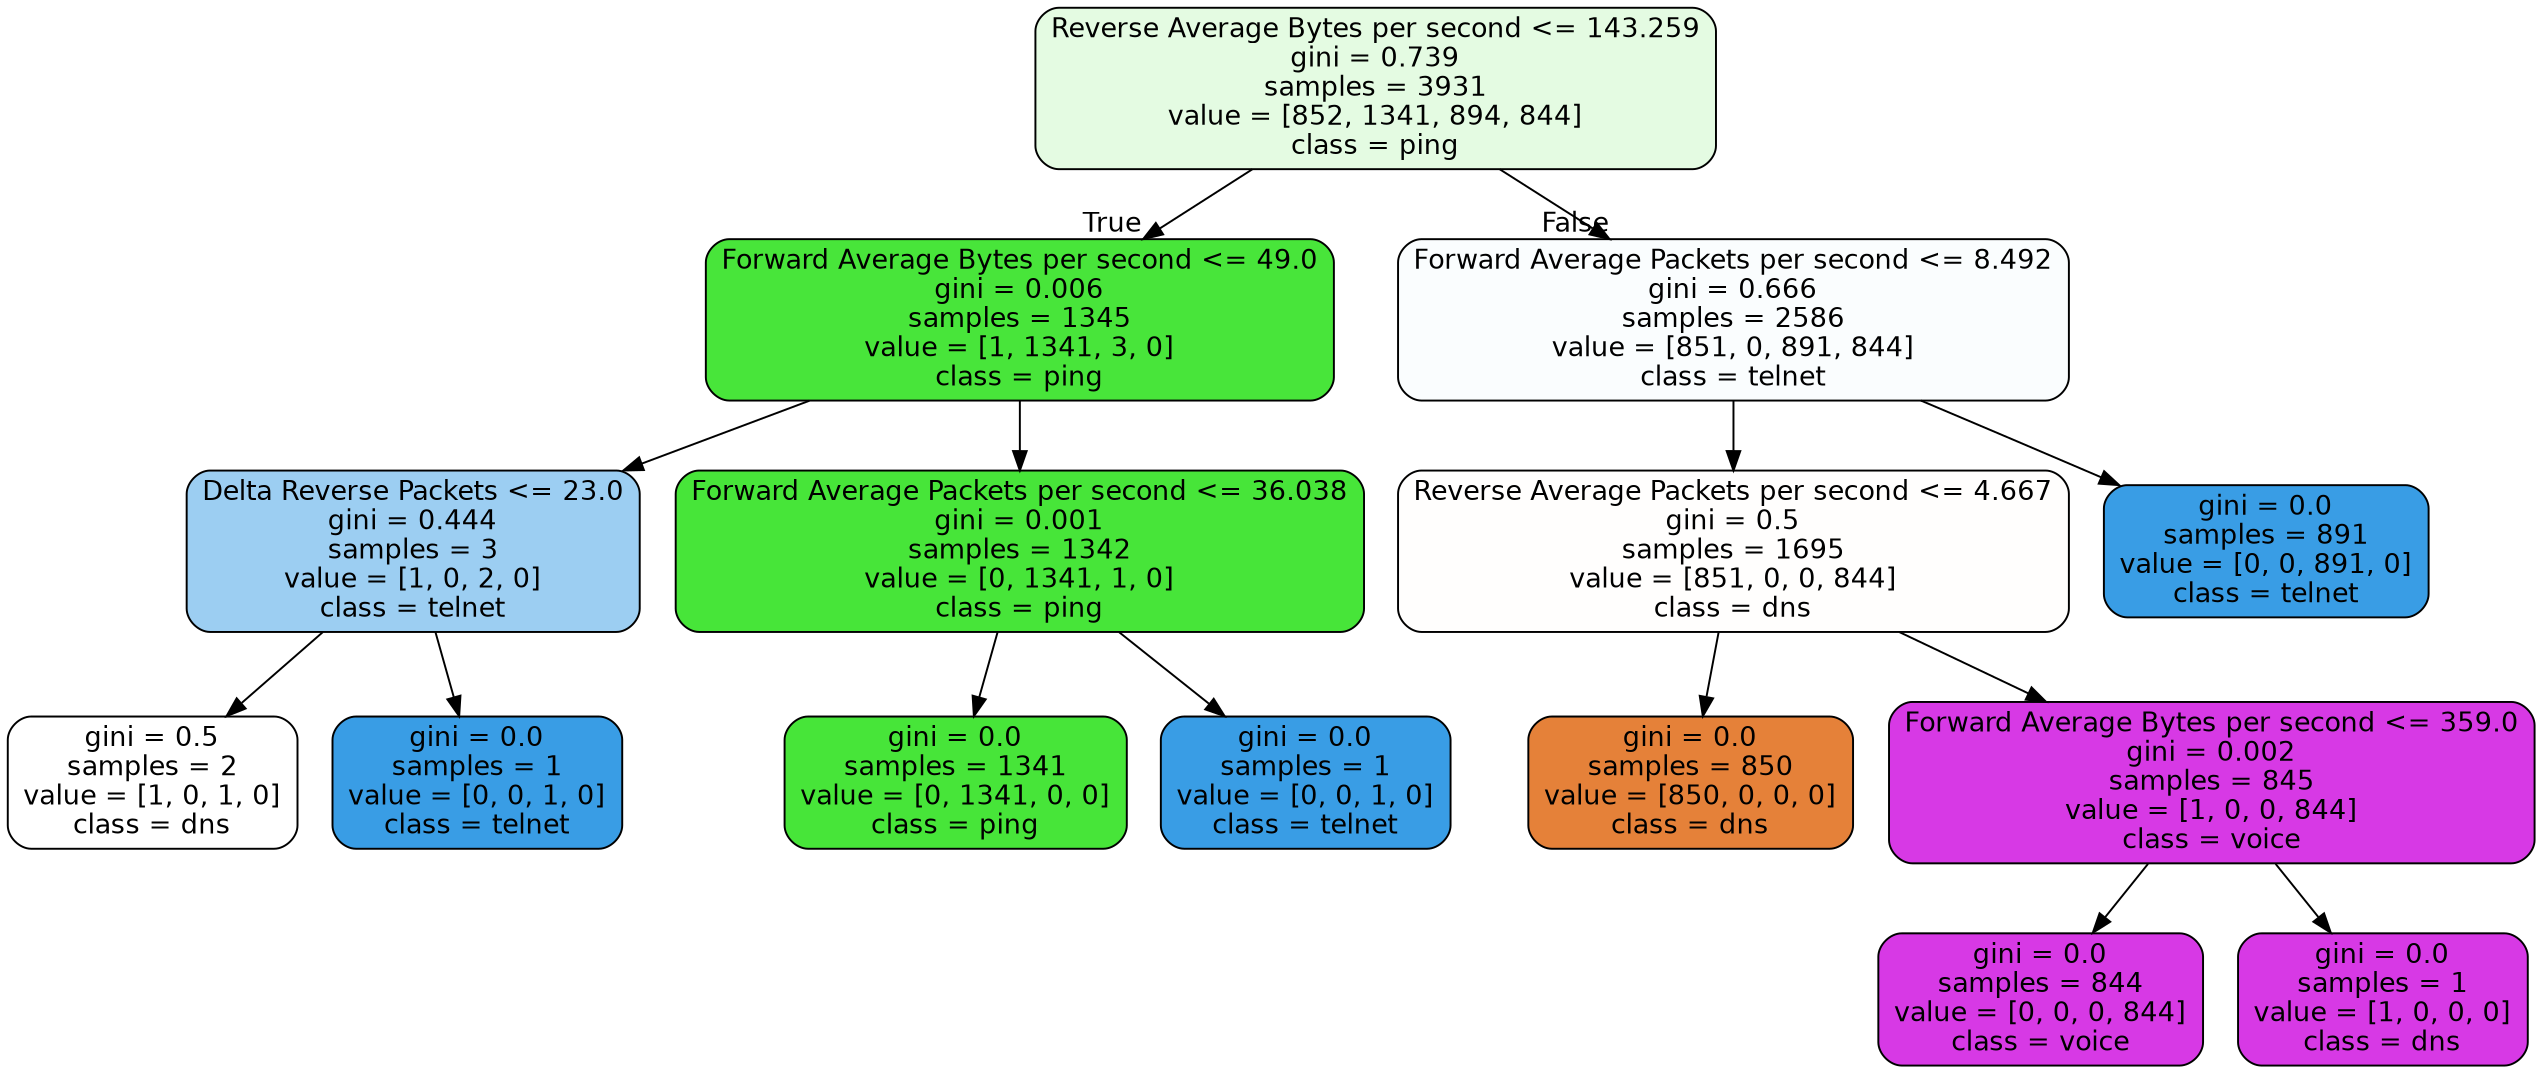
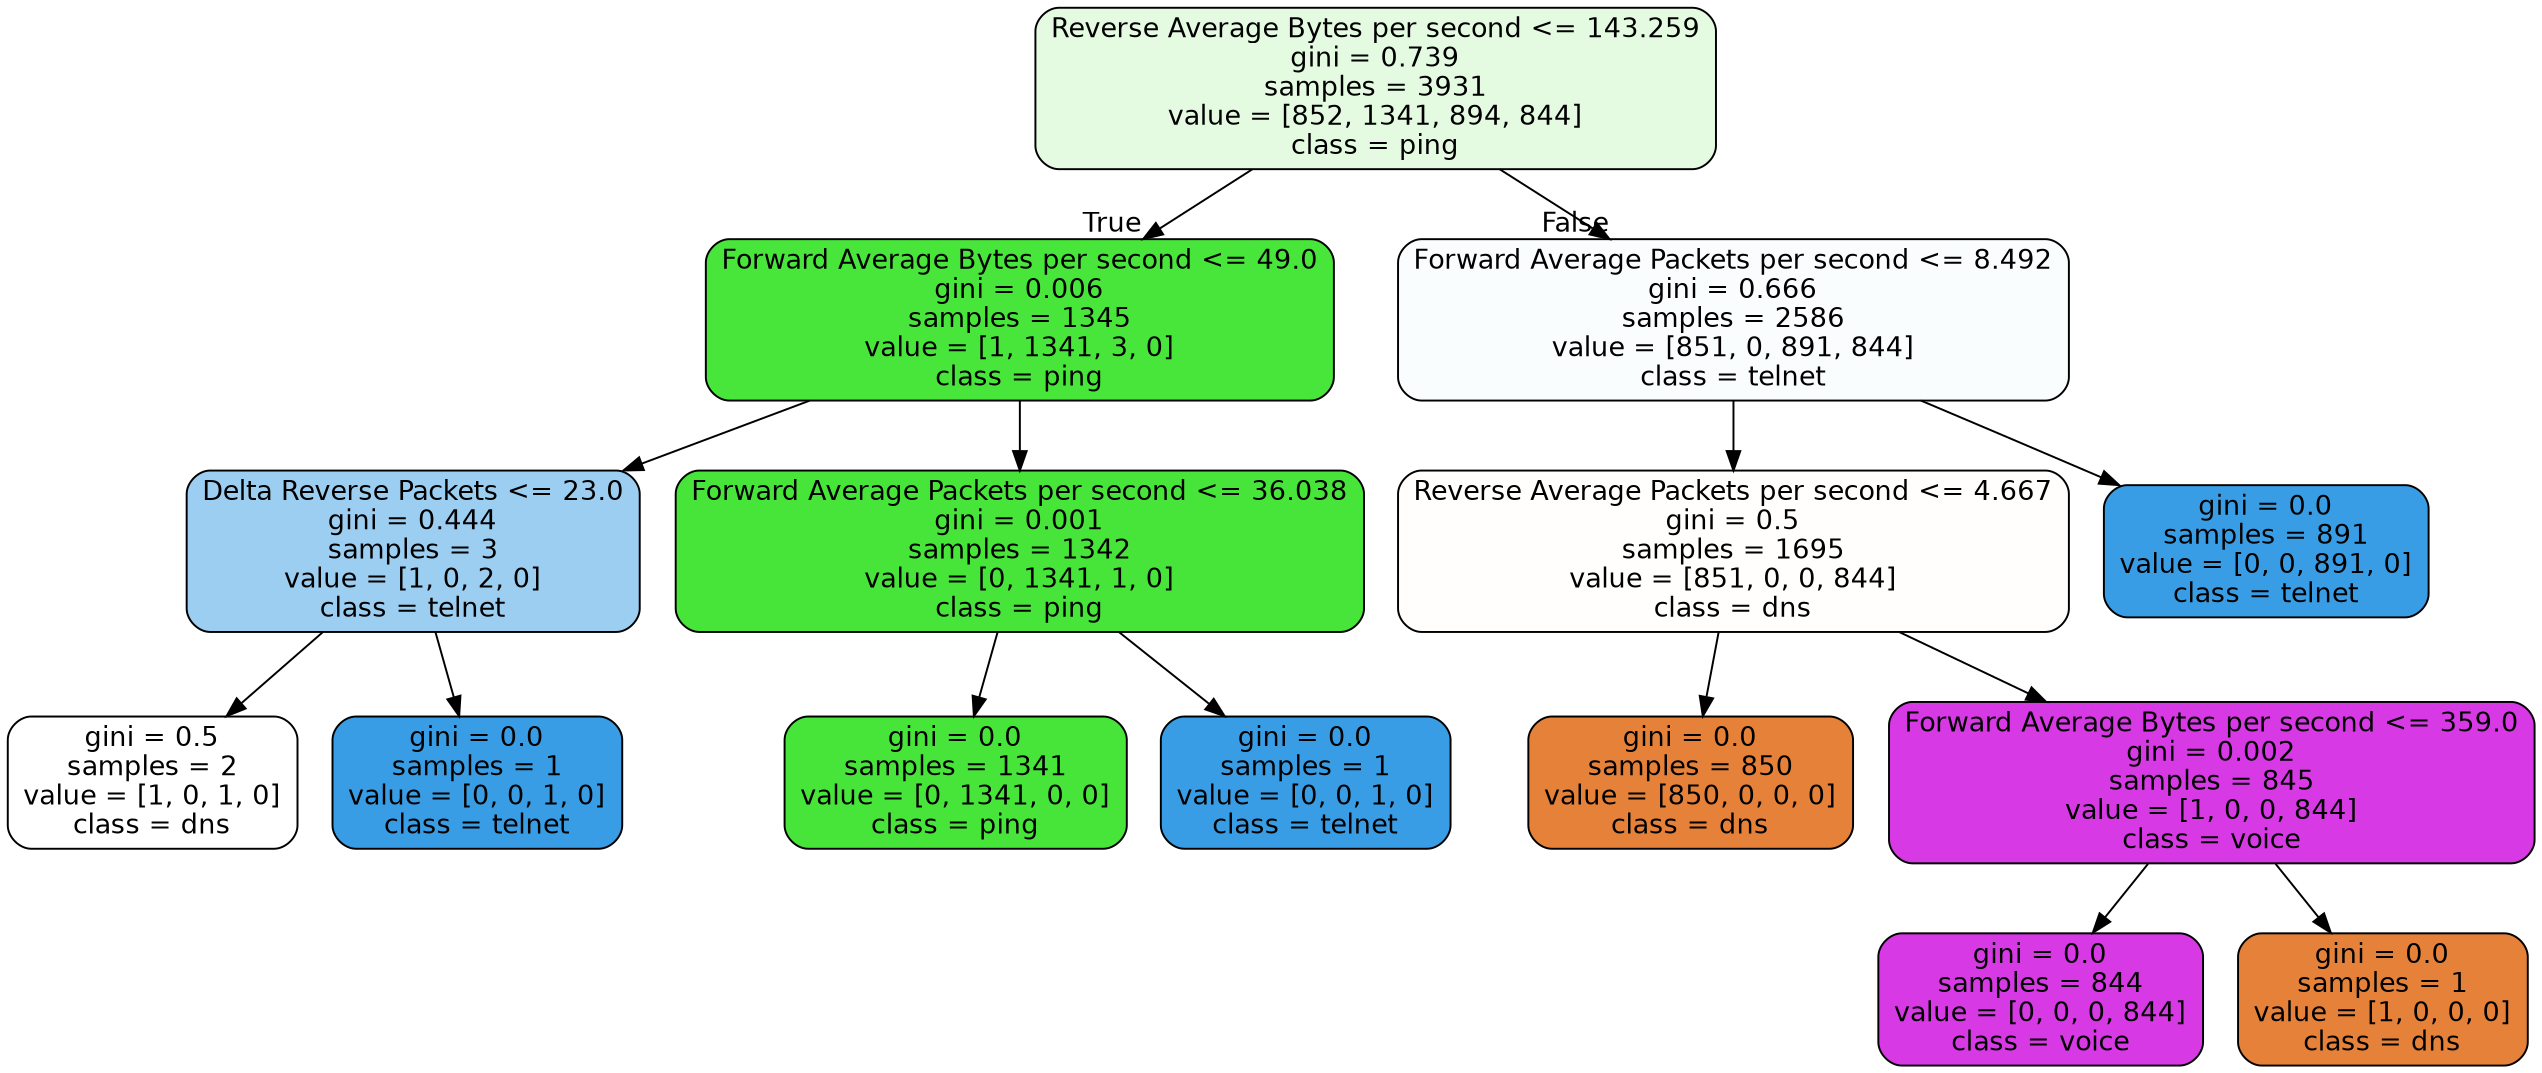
node "gini = 0.0 samples = 1 value = [1, 0, 0, 0] class = dns": fillcolor #d739e5 -> #e58139
